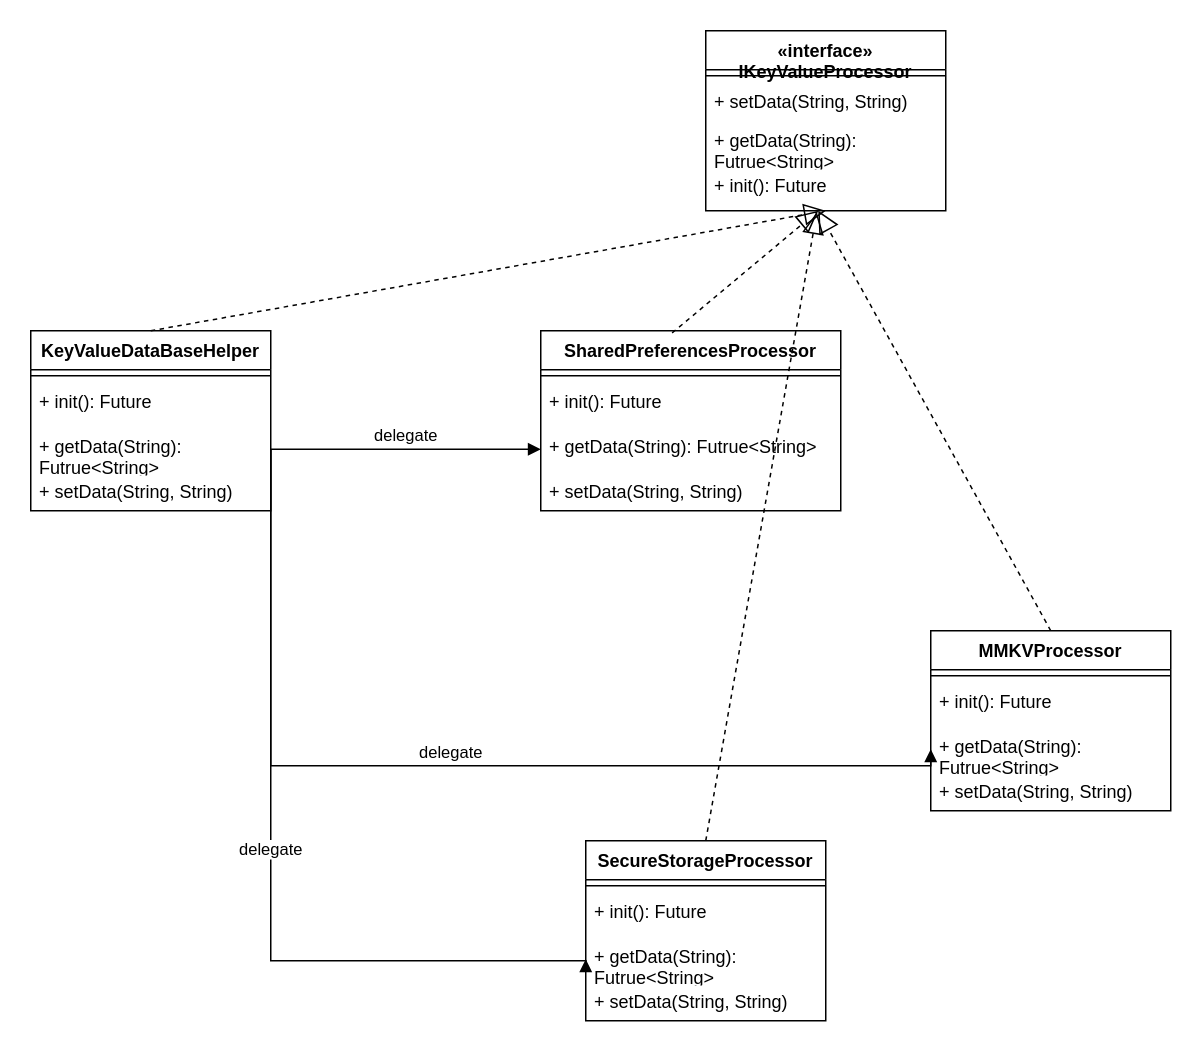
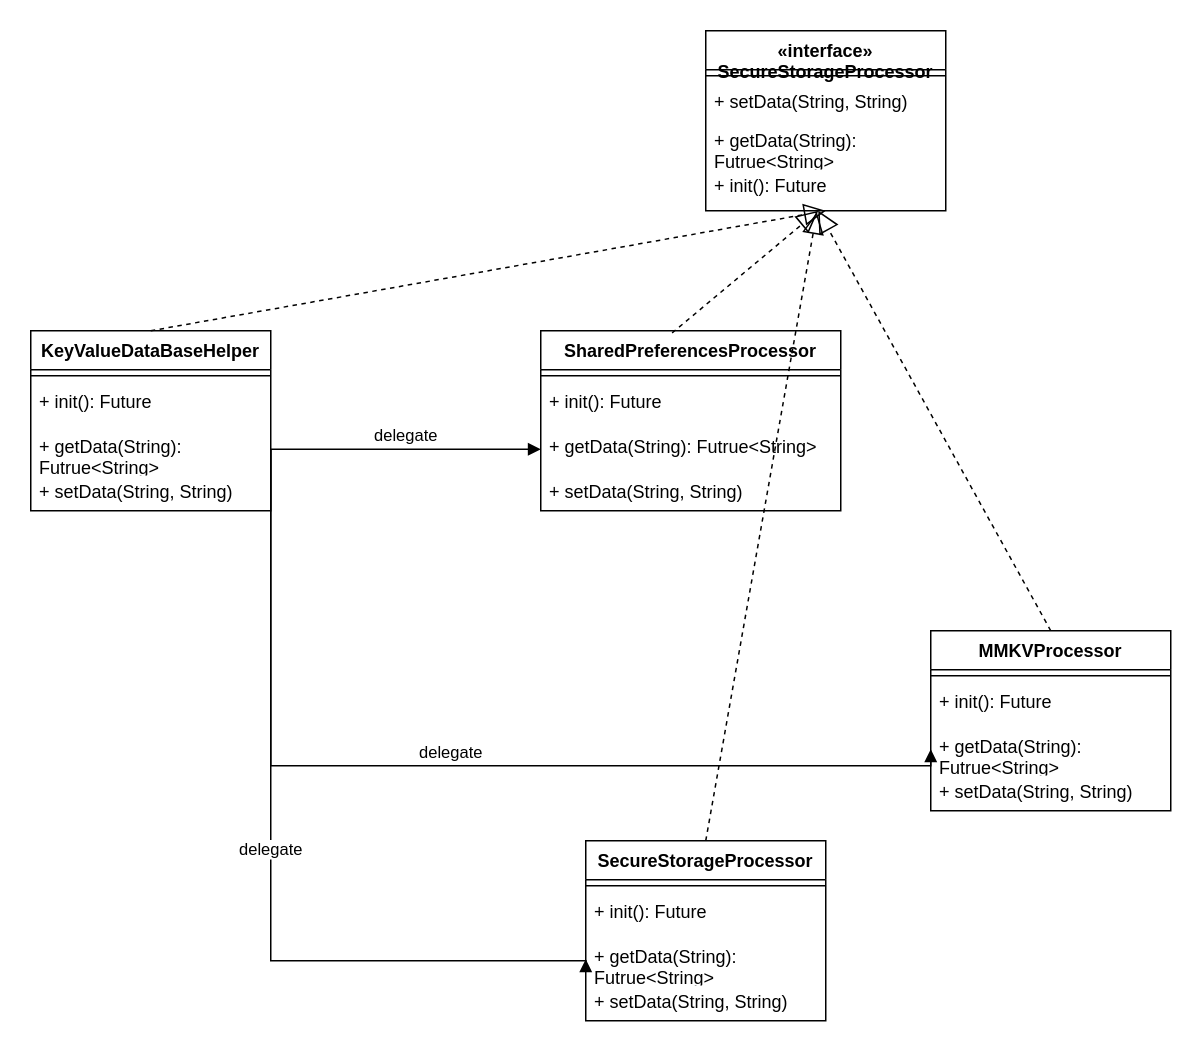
node "«interface» IKeyValueProcessor": label "«interface» IKeyValueProcessor" -> "«interface» SecureStorageProcessor"
